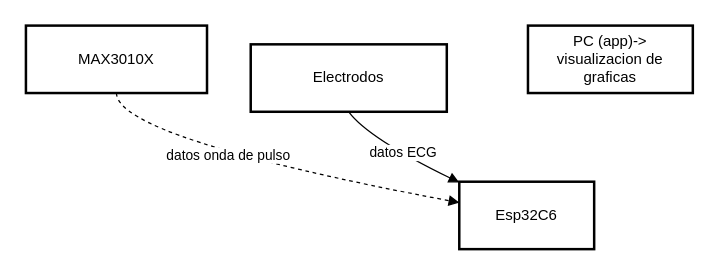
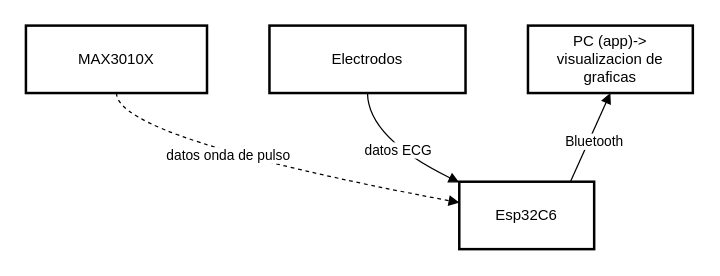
node "Electrodos": moved (349, 78) -> (368, 59)
edge "Esp32C6" -> "PC (app)-> visualizacion de graficas": added, label "Bluetooth"
